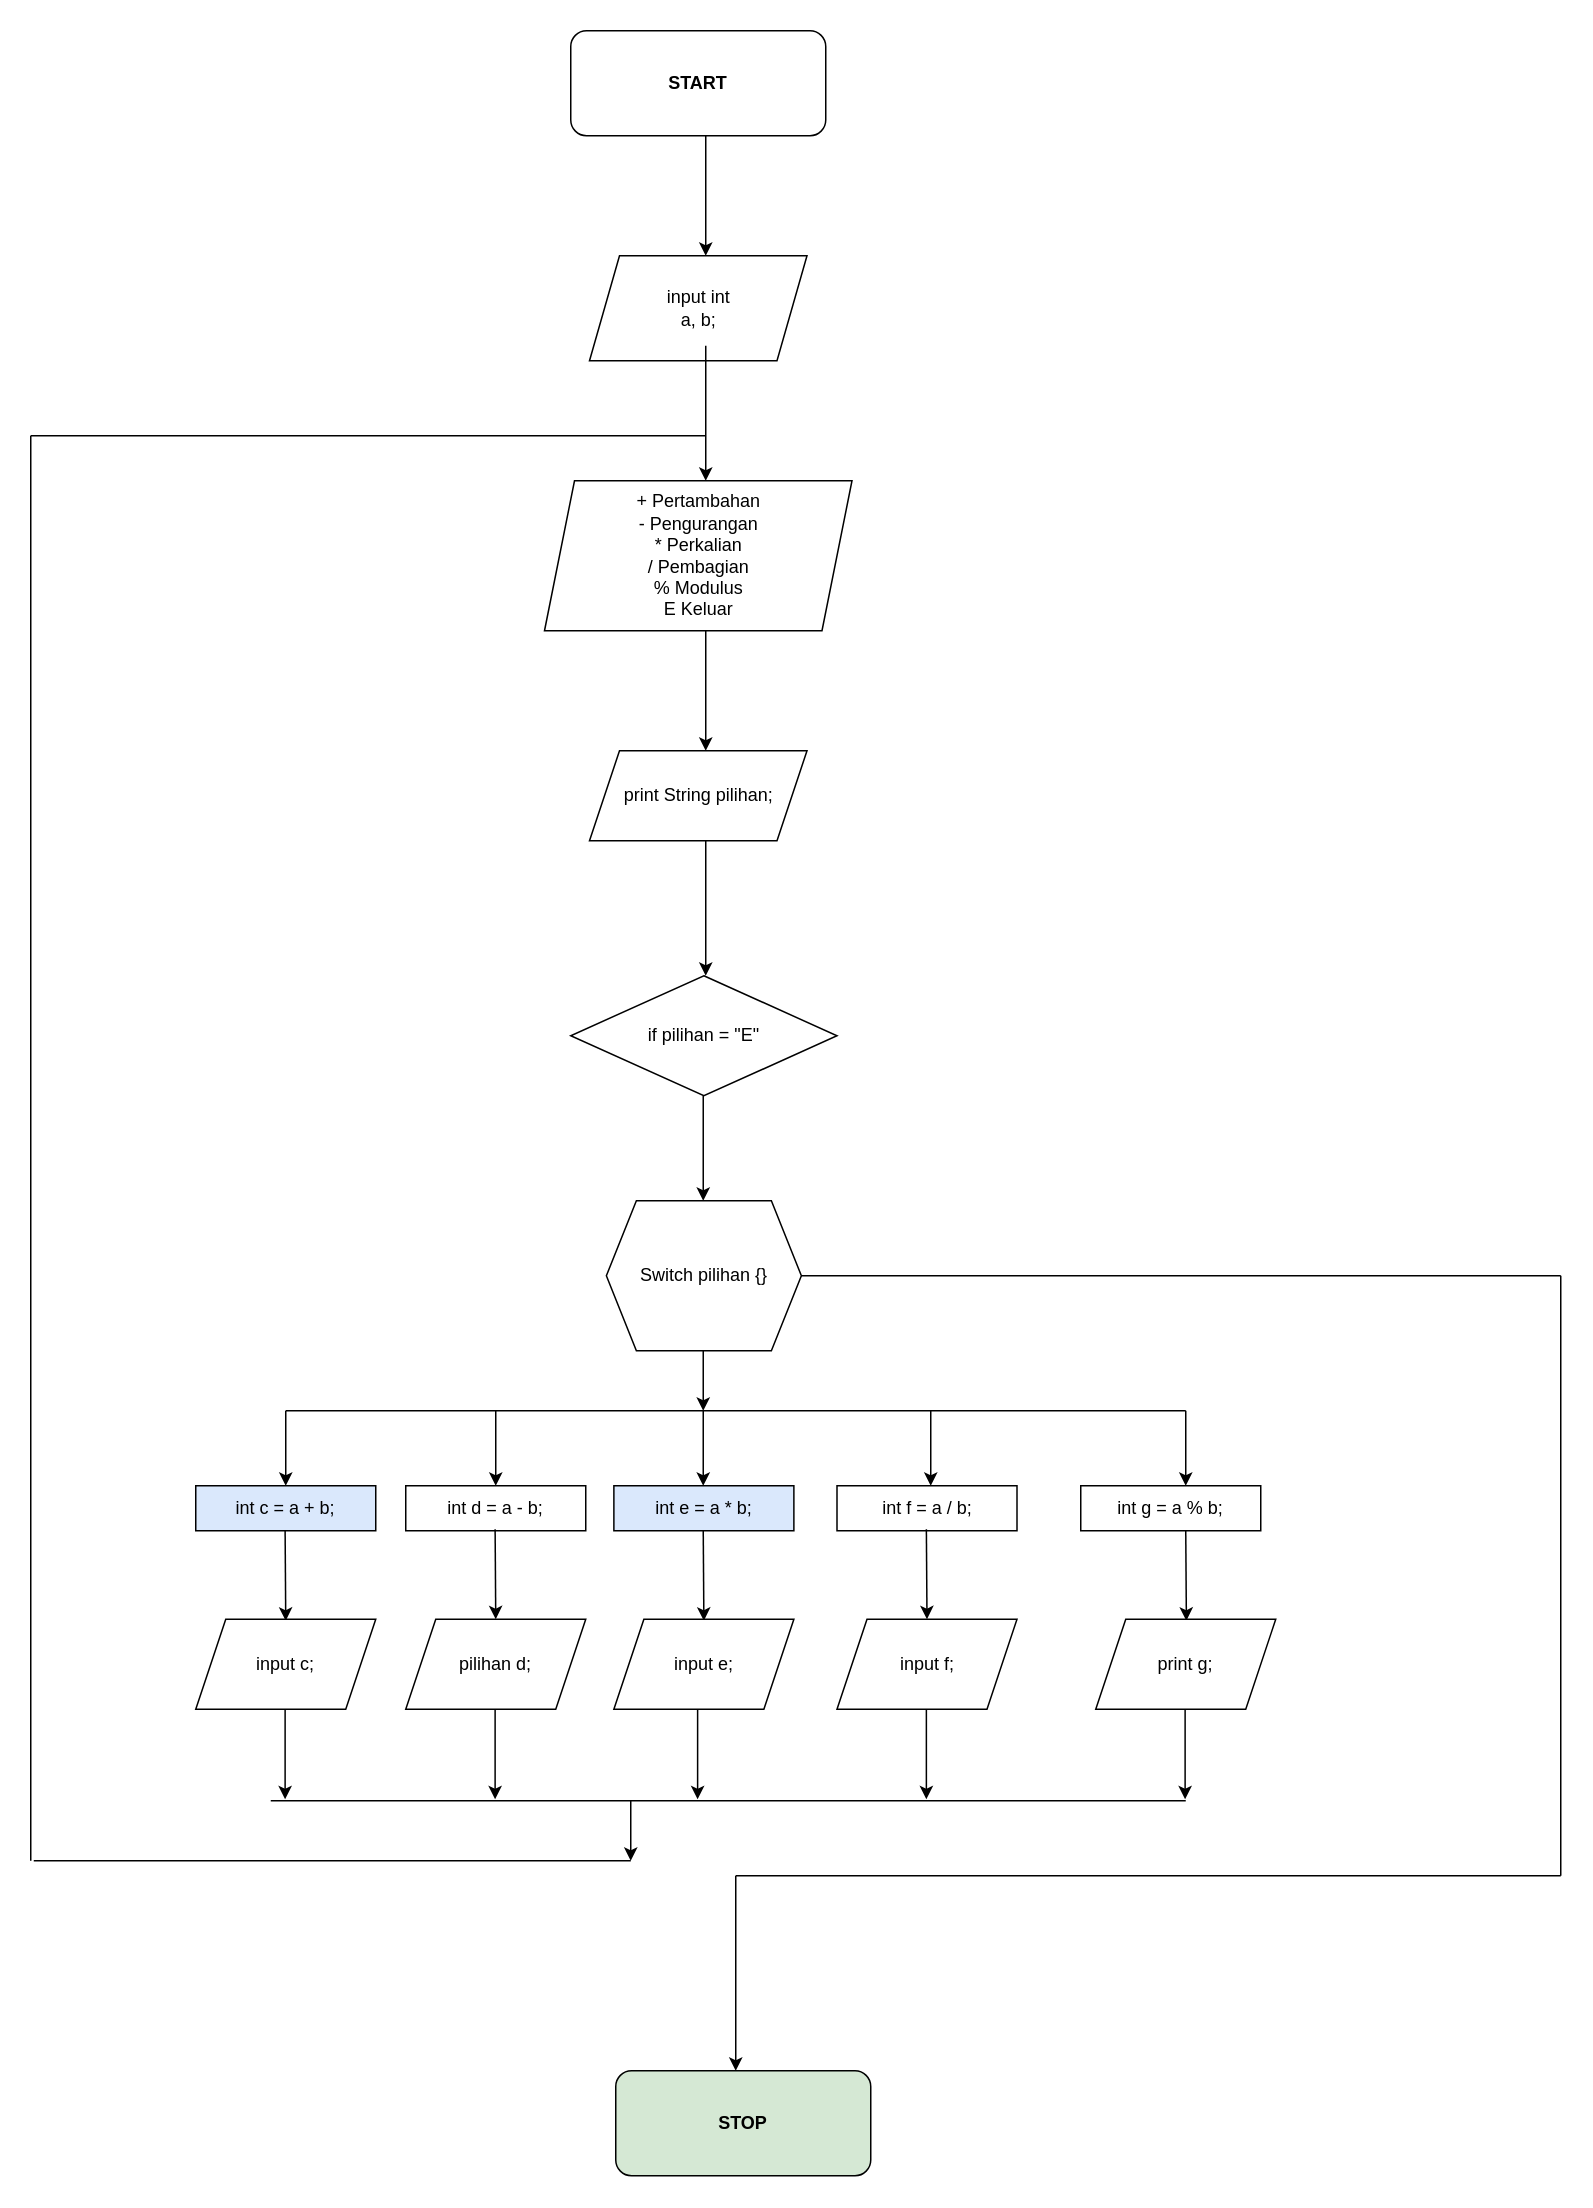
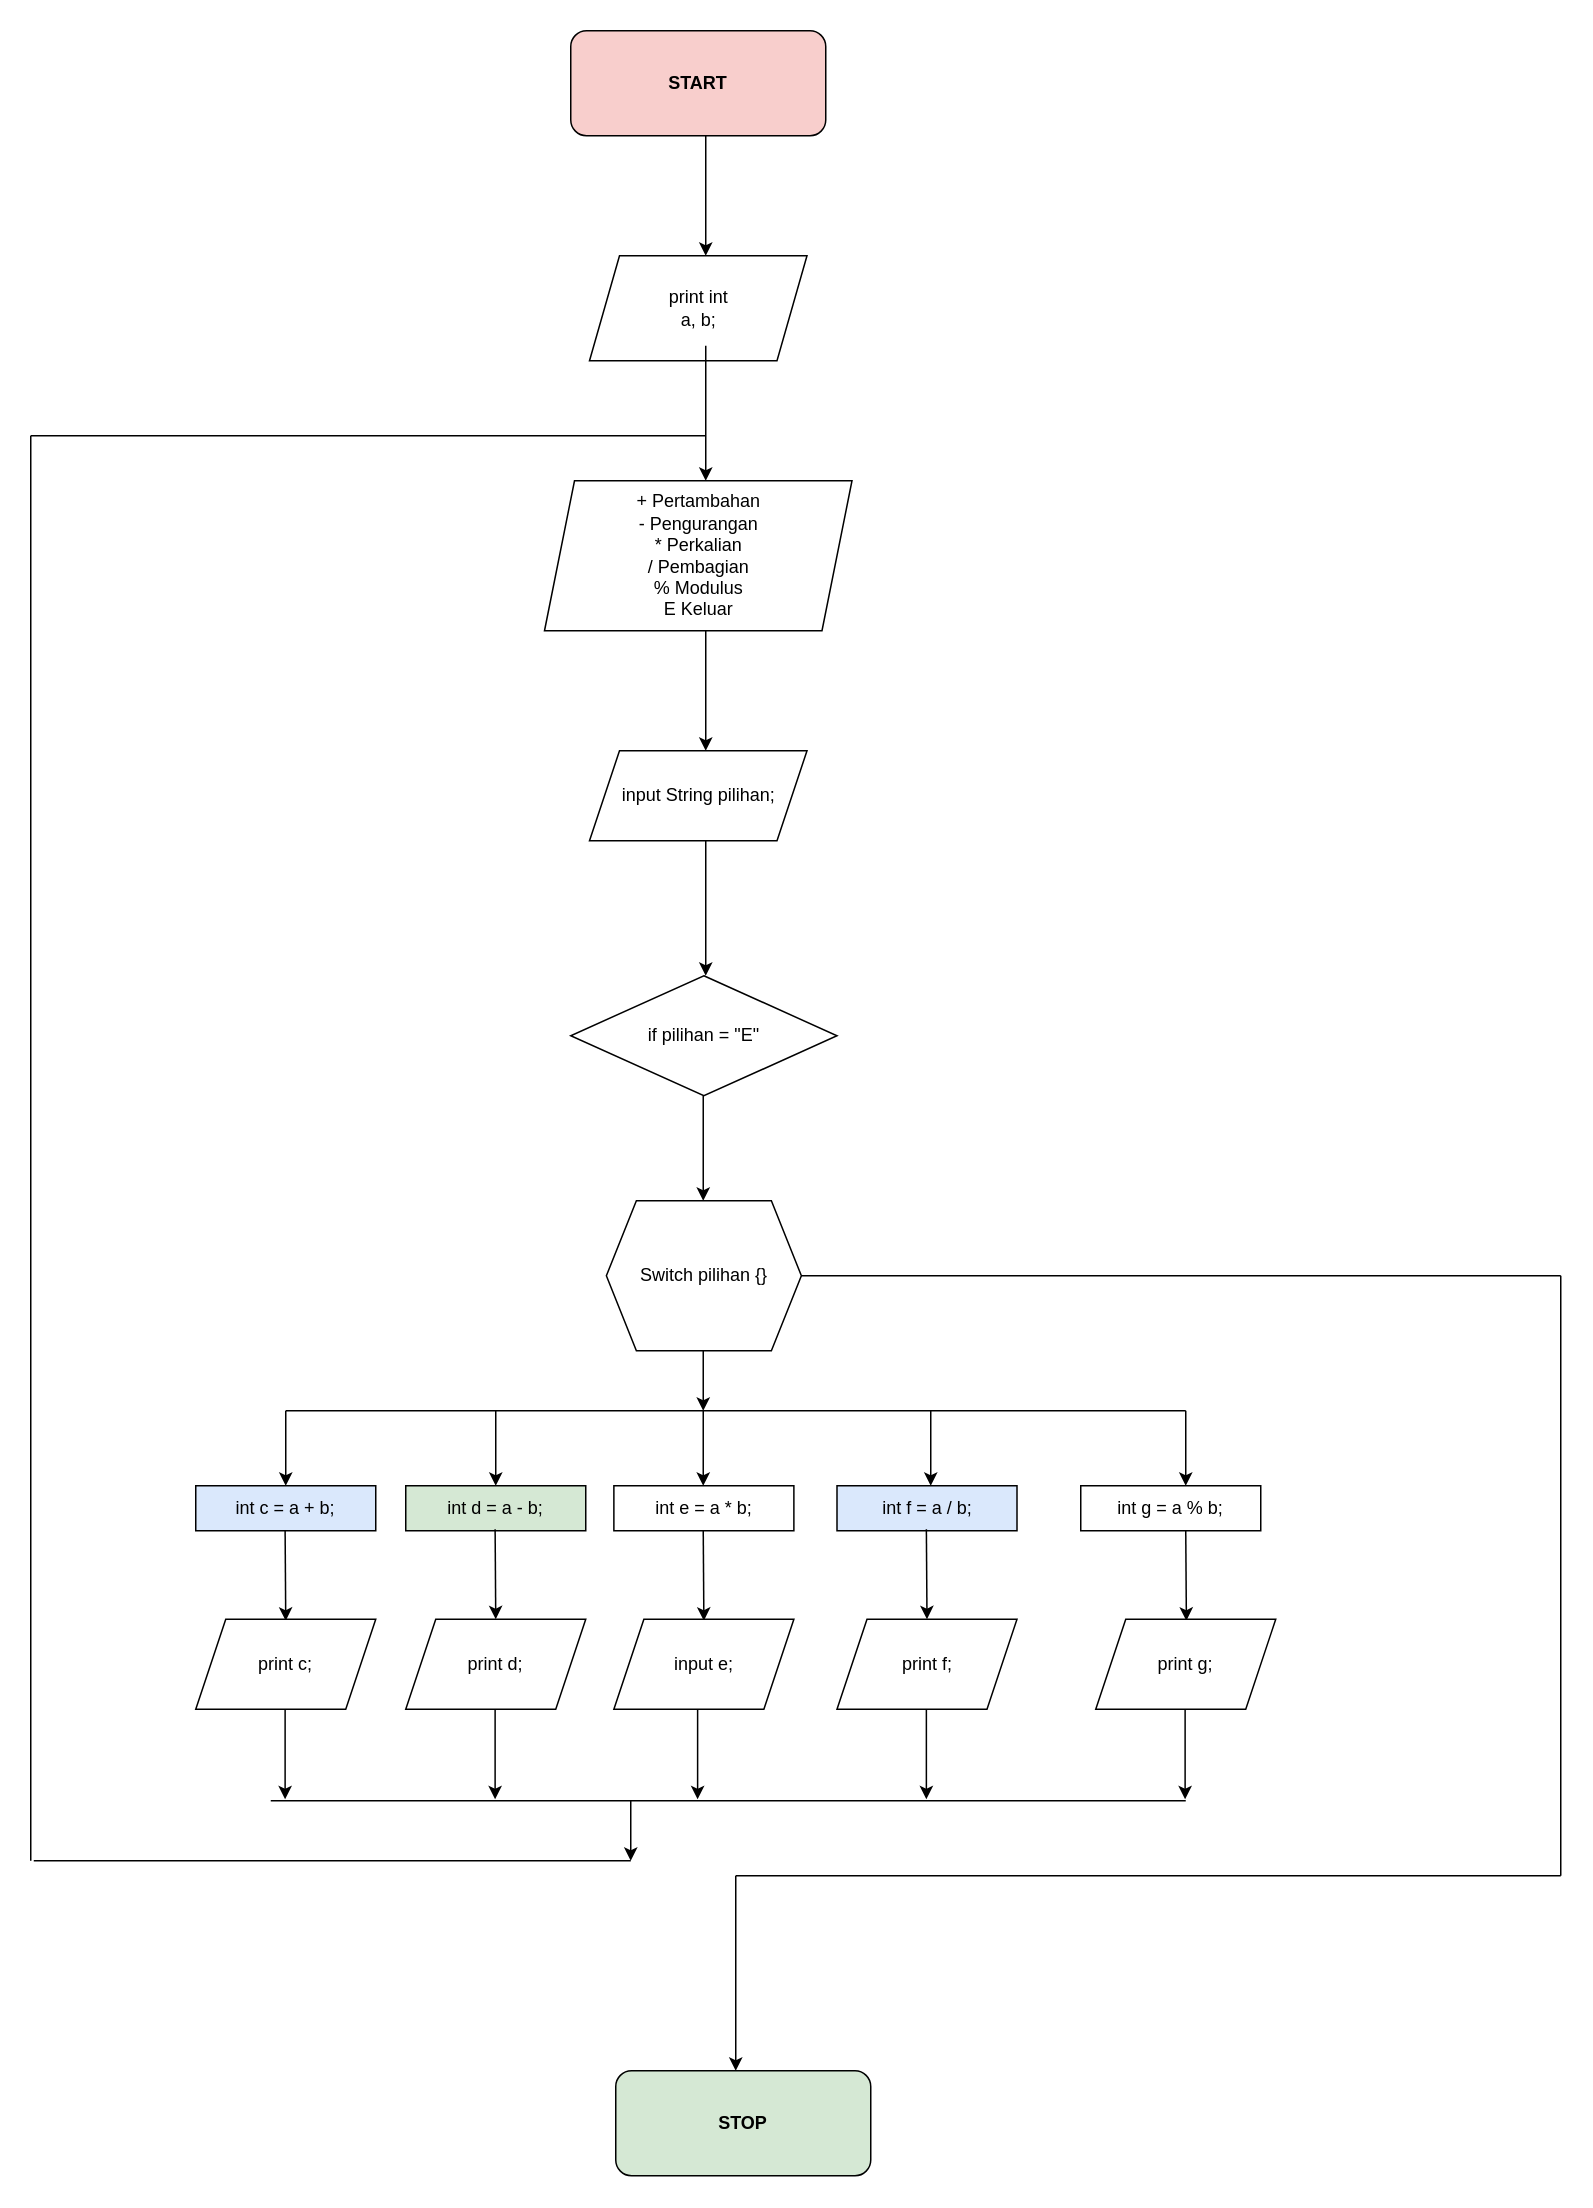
node "START": fillcolor #ffffff -> #f8cecc
node "input int a, b;": label "input int a, b;" -> "print int a, b;"
node "print String pilihan;": label "print String pilihan;" -> "input String pilihan;"
node "int d = a - b;": fillcolor #ffffff -> #d5e8d4
node "int e = a * b;": fillcolor #dae8fc -> #ffffff
node "int f = a / b;": fillcolor #ffffff -> #dae8fc
node "input c;": label "input c;" -> "print c;"
node "pilihan d;": label "pilihan d;" -> "print d;"
node "input f;": label "input f;" -> "print f;"
